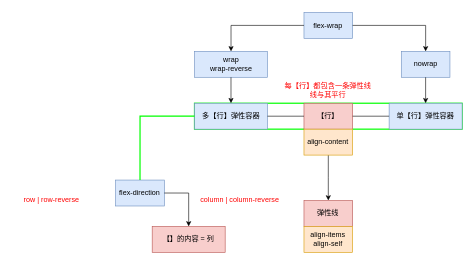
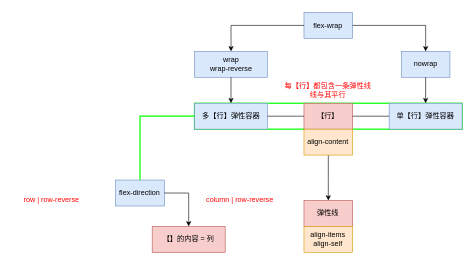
node "column | column-reverse": label "column | column-reverse" -> "column | row-reverse"
